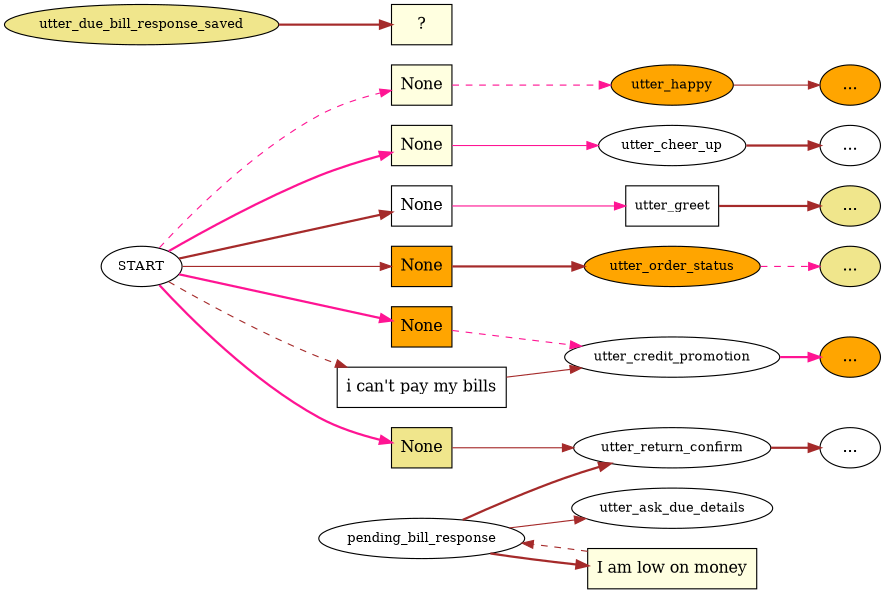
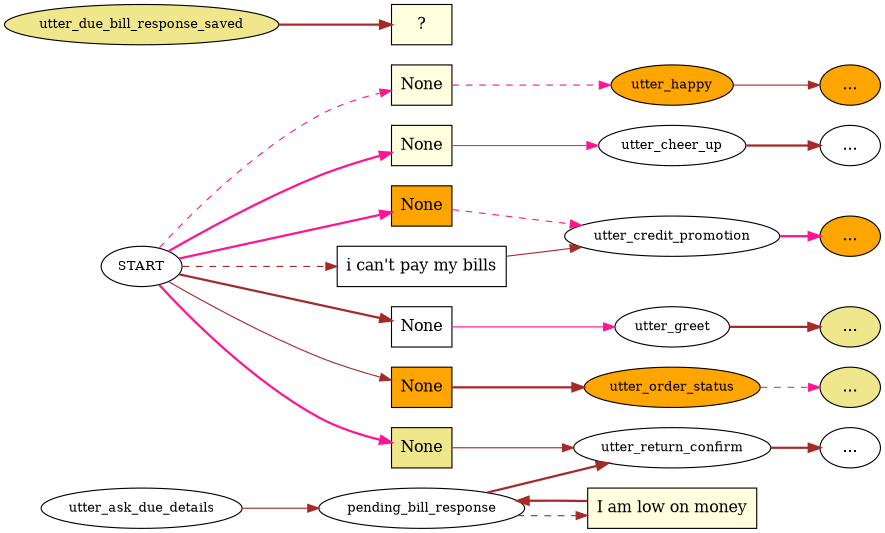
node "utter_greet": shape box -> ellipse
edge "pending_bill_response" -> "utter_ask_due_details": reversed
edge "I am low on money" -> "pending_bill_response": style dashed -> bold
edge "pending_bill_response" -> "I am low on money": style bold -> dashed
